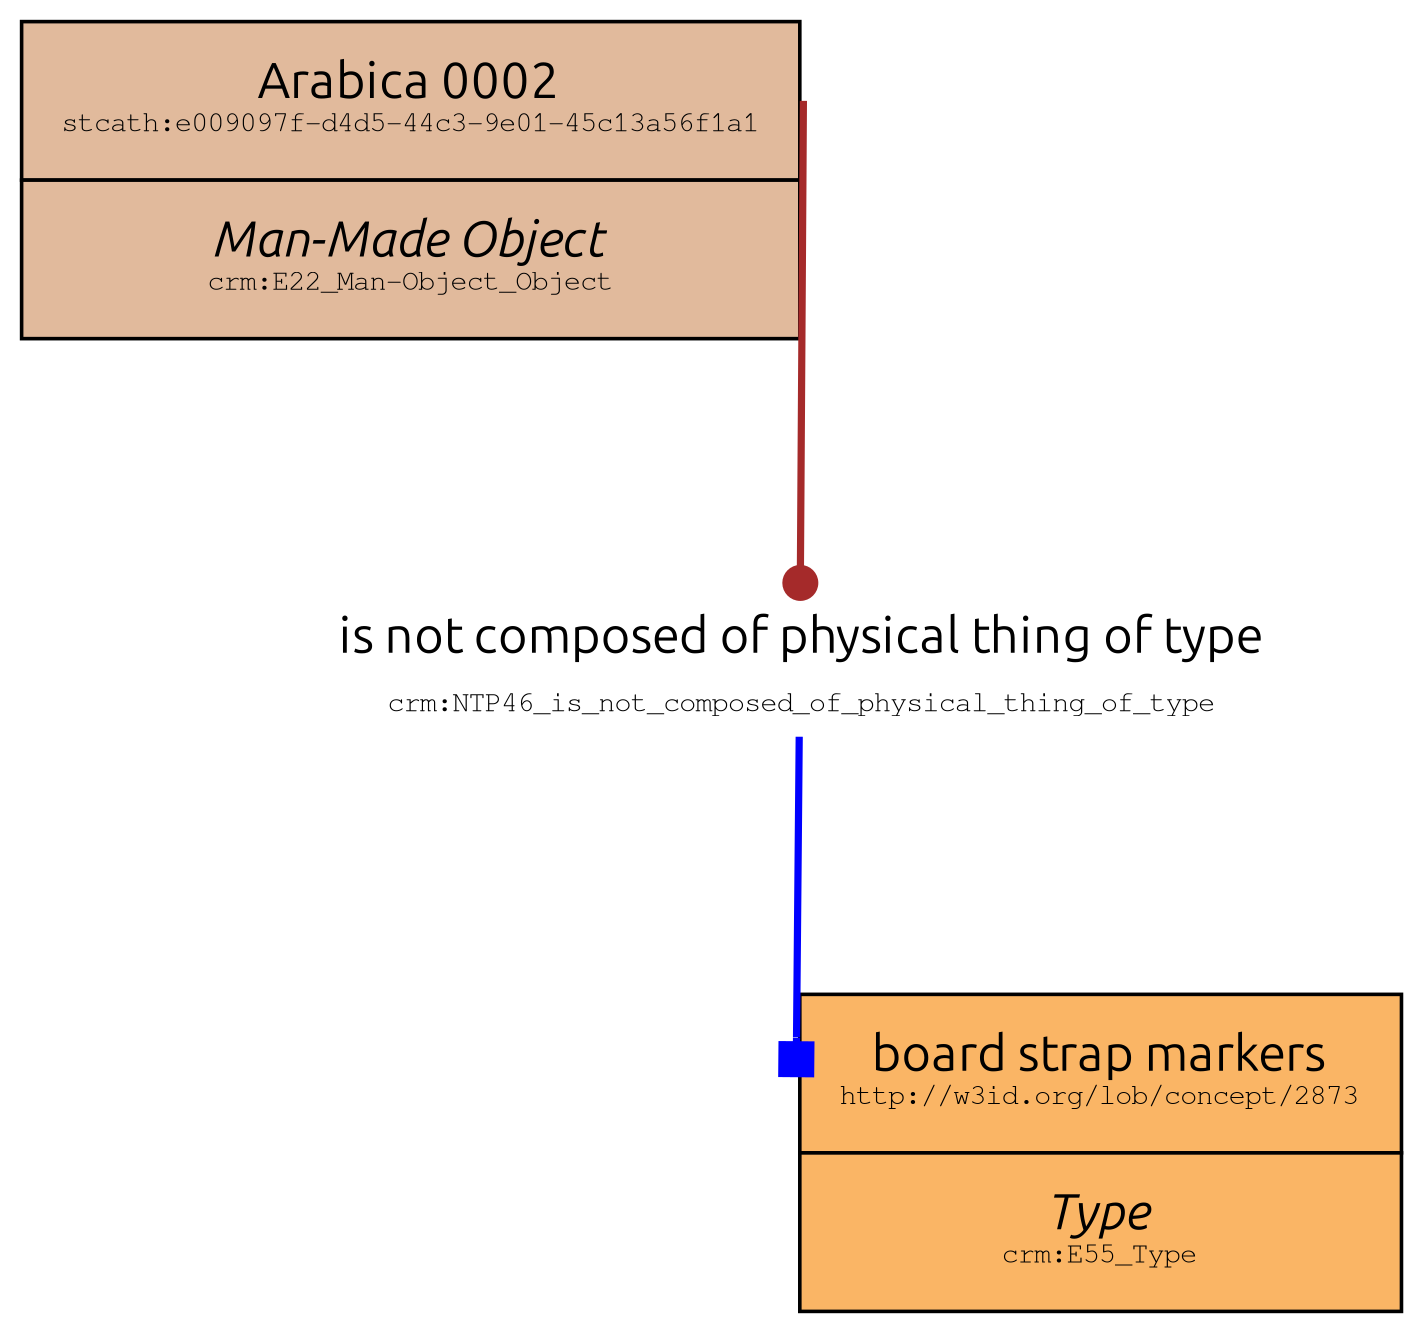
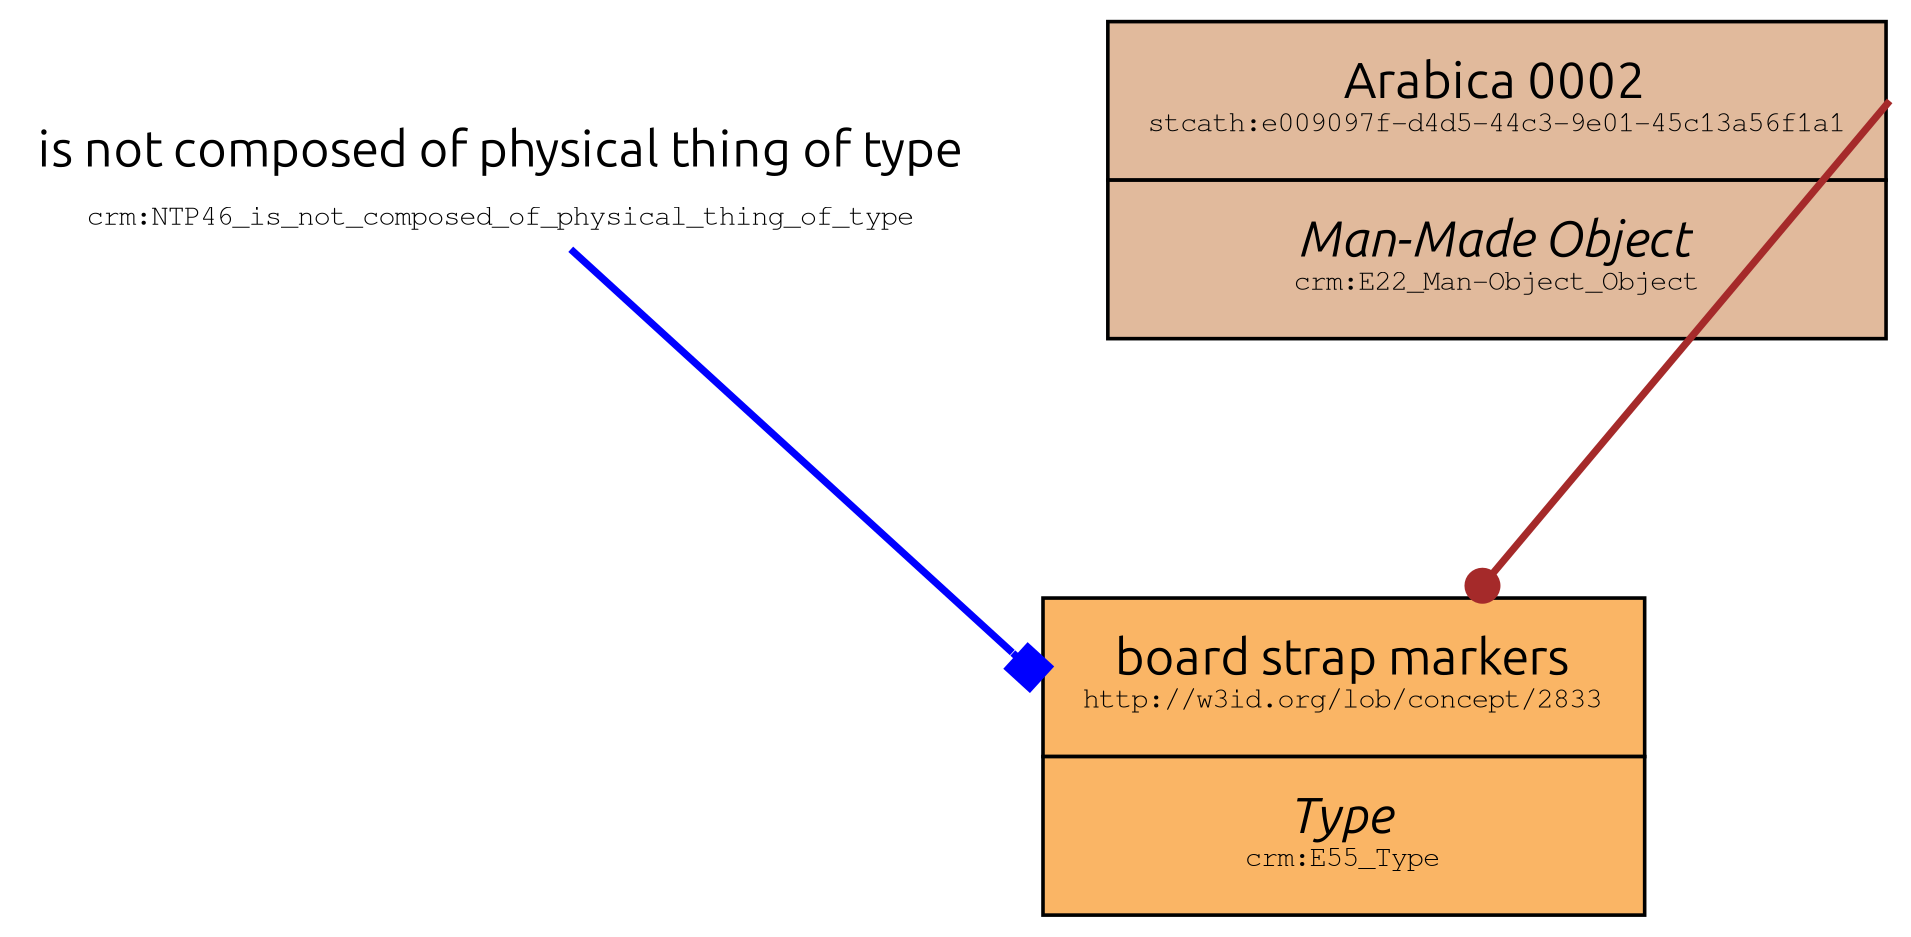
edge "Arabica 0002" -> "is not composed of physical thing of type": now "Arabica 0002" -> "board strap markers"
node "board strap markers": text "http://w3id.org/lob/concept/2873" -> "http://w3id.org/lob/concept/2833"
